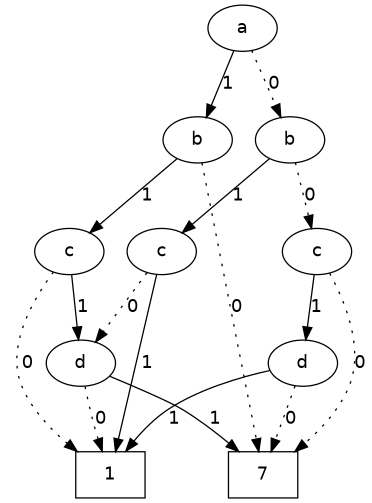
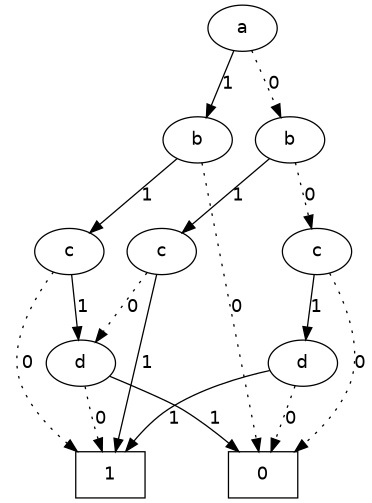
node "7": label "7" -> "0"
